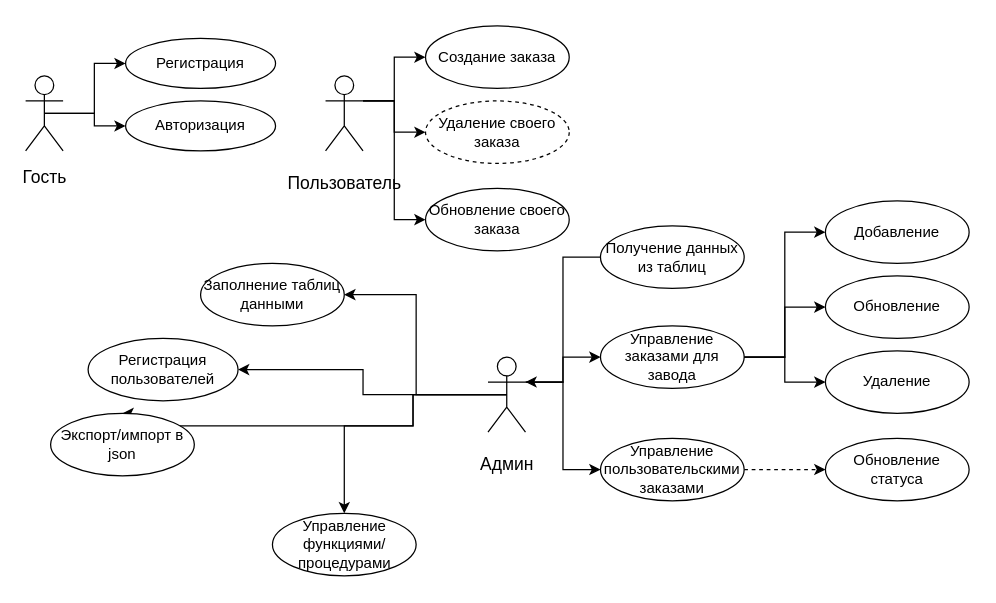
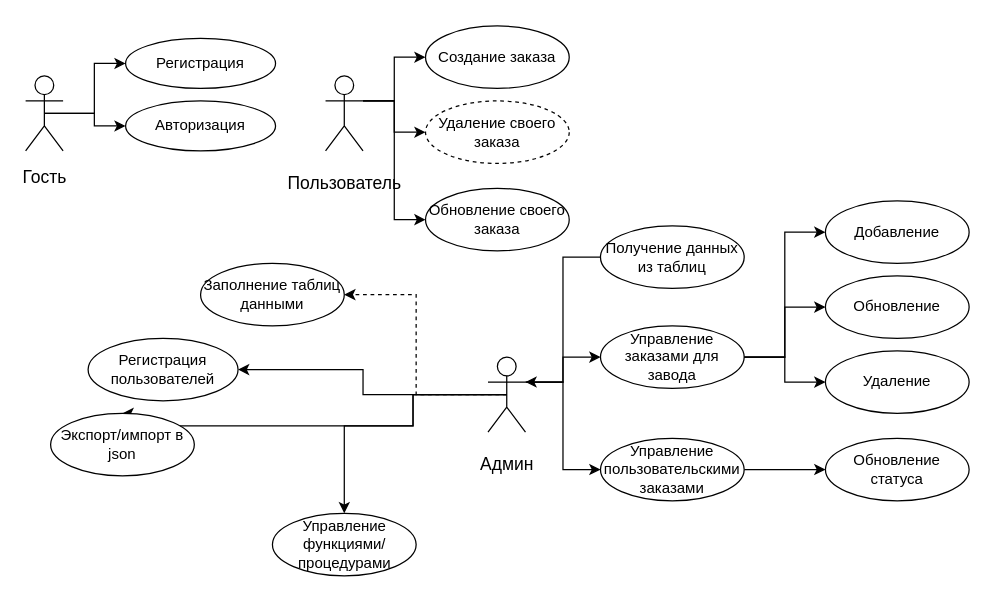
edge "Админ" -> "Заполнение таблиц данными": style solid -> dashed
edge "Управление пользовательскими заказами" -> "Обновление статуса": style dashed -> solid
